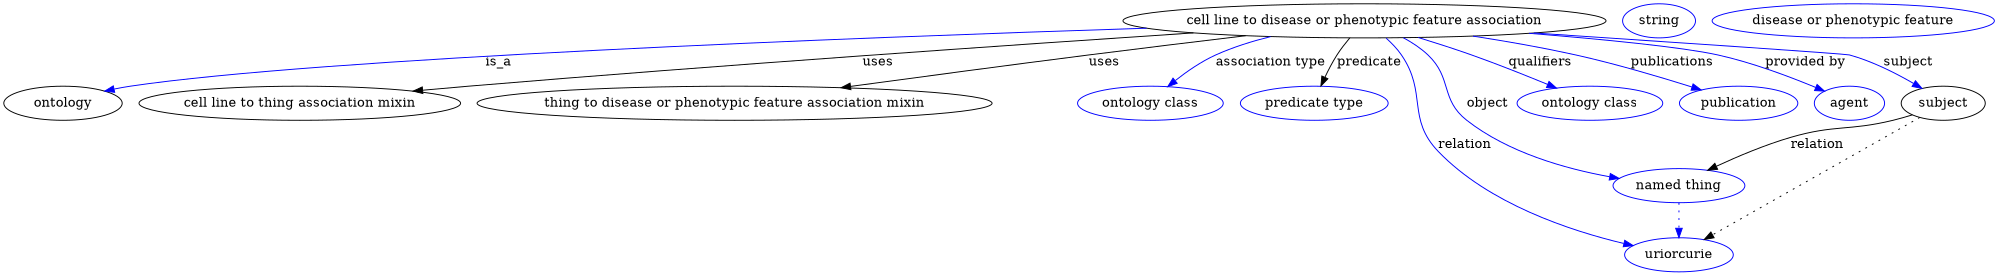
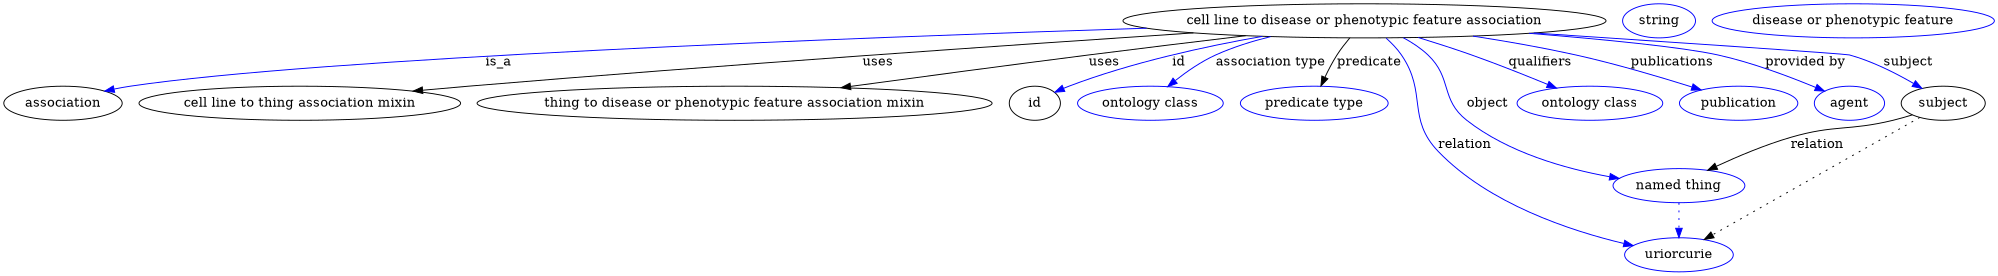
node "ontology": label "ontology" -> "association"
node "id": added
